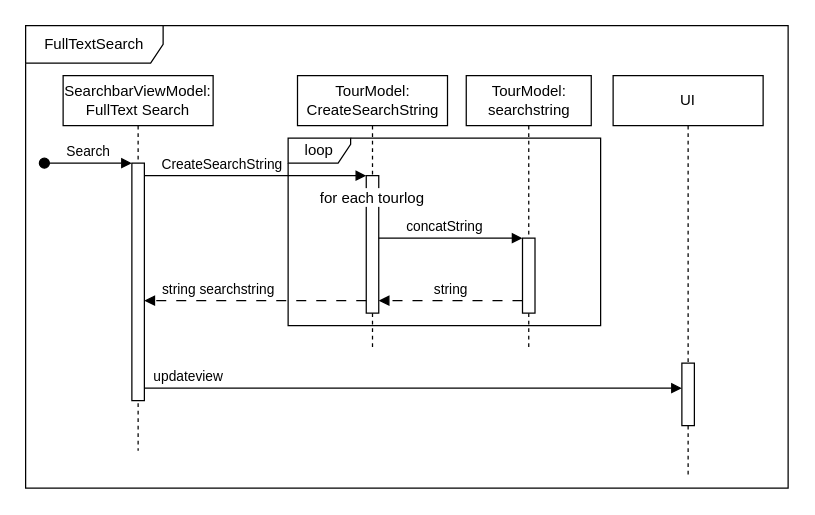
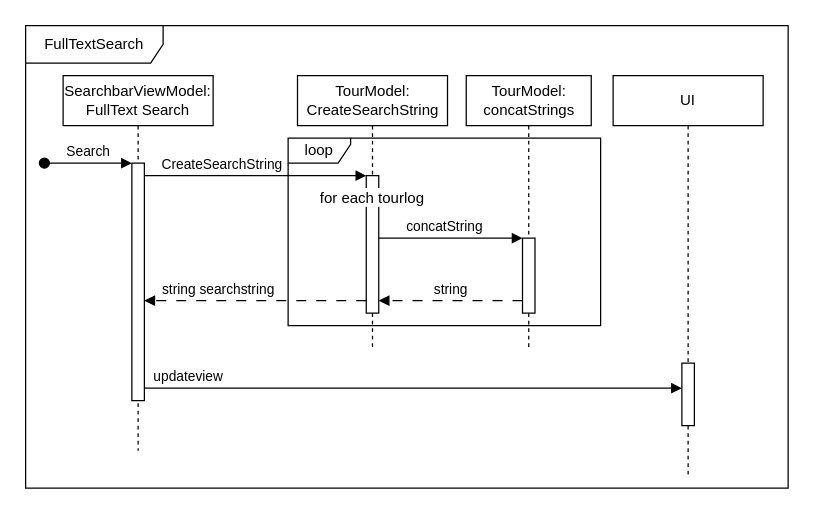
node "TourModel: searchstring": label "TourModel: searchstring" -> "TourModel: concatStrings"
